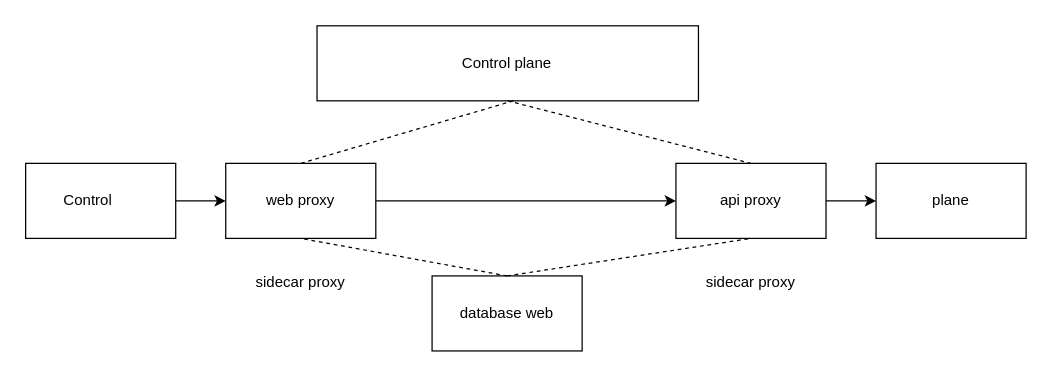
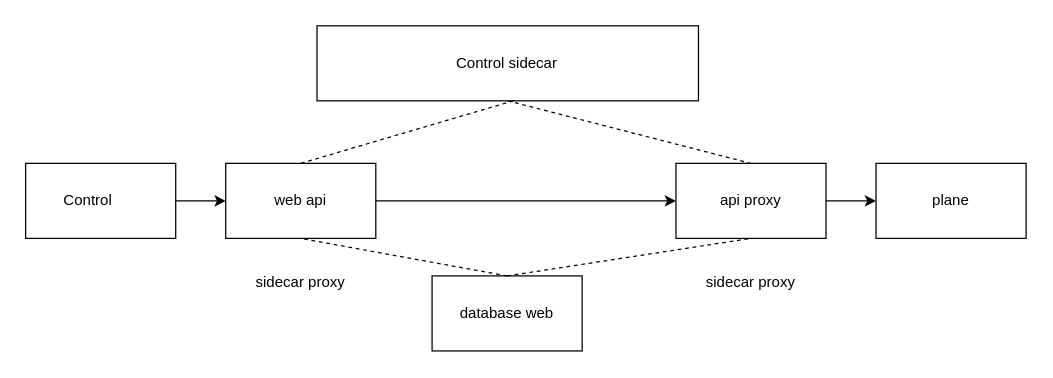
node "Control plane": label "Control plane" -> "Control sidecar"
node "web proxy": label "web proxy" -> "web api"
